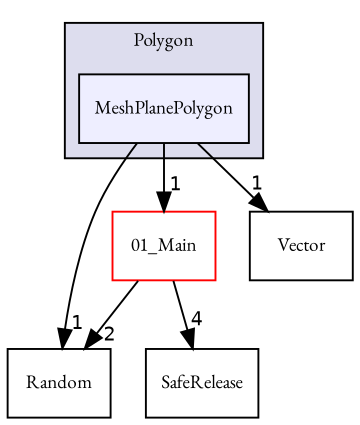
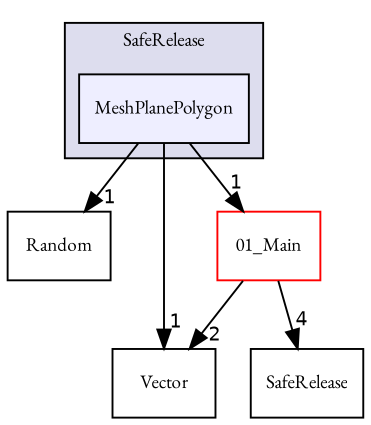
cluster "Polygon": label "Polygon" -> "SafeRelease"
edge "01_Main" -> "Random": now "01_Main" -> "Vector"
